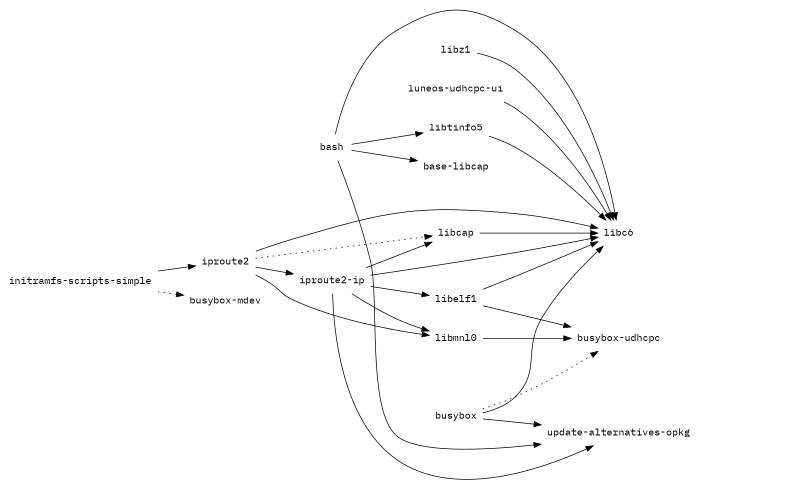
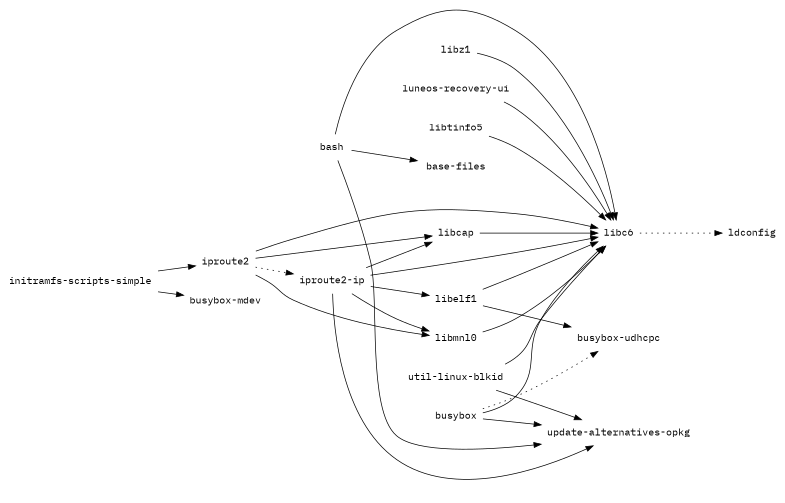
node "luneos-udhcpc-ui": label "luneos-udhcpc-ui" -> "luneos-recovery-ui"
edge "bash" -> "libtinfo5": removed
node "base-libcap": label "base-libcap" -> "base-files"
node "ldconfig": added
edge "iproute2" -> "libcap": style dotted -> solid
edge "iproute2" -> "iproute2-ip": style solid -> dotted
edge "initramfs-scripts-simple" -> "busybox-mdev": style dotted -> solid
edge "libmnl0" -> "busybox-udhcpc": now "libmnl0" -> "libc6"
node "util-linux-blkid": added
